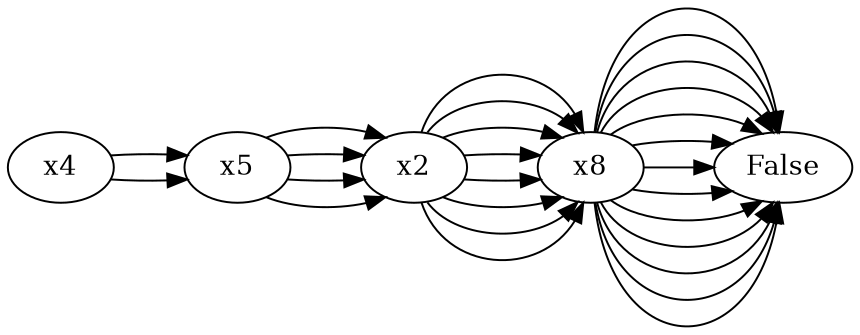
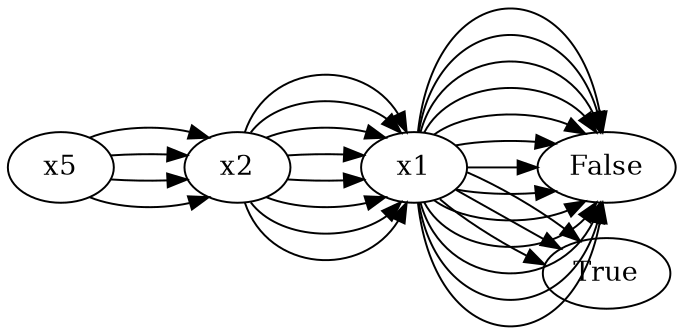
node "x4": removed
node "x8": label "x8" -> "x1"
node "True": added
